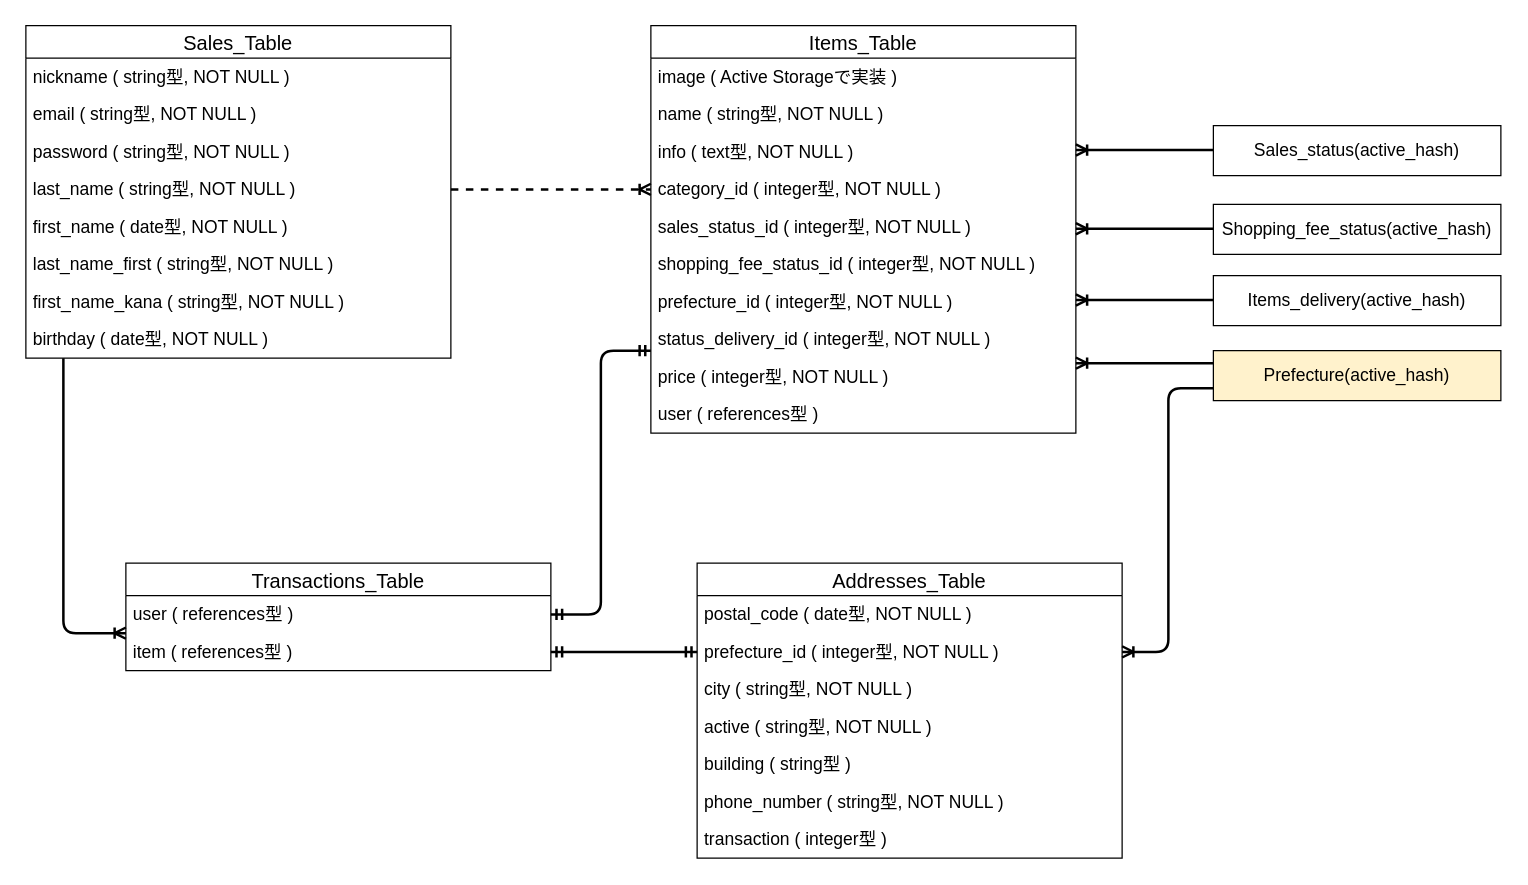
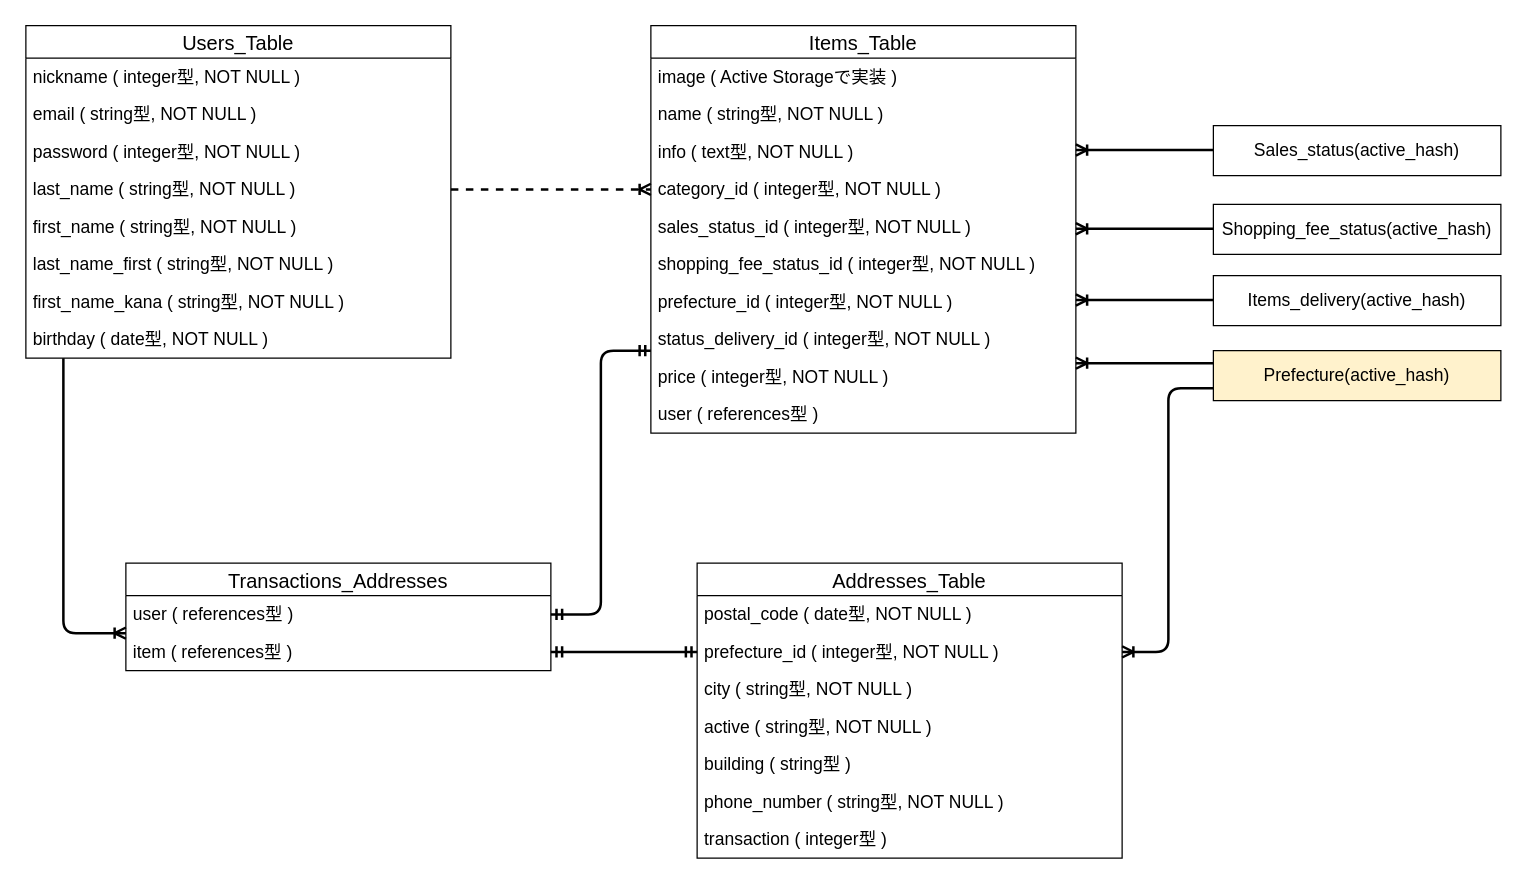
node "Sales_Table": label "Sales_Table" -> "Users_Table"
node "nickname ( string型, NOT NULL )": label "nickname ( string型, NOT NULL )" -> "nickname ( integer型, NOT NULL )"
node "password ( string型, NOT NULL )": label "password ( string型, NOT NULL )" -> "password ( integer型, NOT NULL )"
node "first_name ( date型, NOT NULL )": label "first_name ( date型, NOT NULL )" -> "first_name ( string型, NOT NULL )"
node "Transactions_Table": label "Transactions_Table" -> "Transactions_Addresses"
